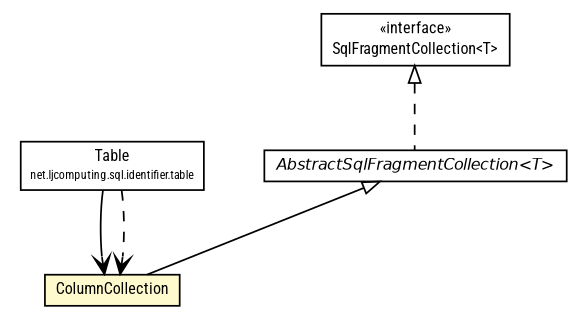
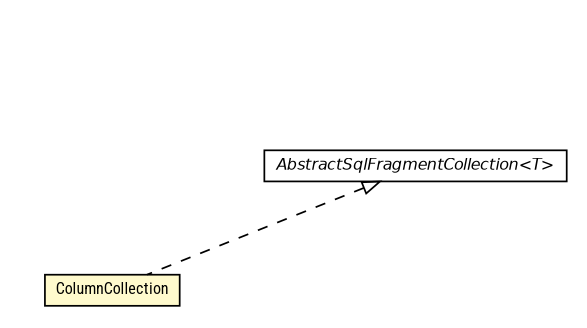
node "SqlFragmentCollection<T>": removed
node "Table": removed
edge "ColumnCollection" -> "AbstractSqlFragmentCollection<T>": style solid -> dashed
